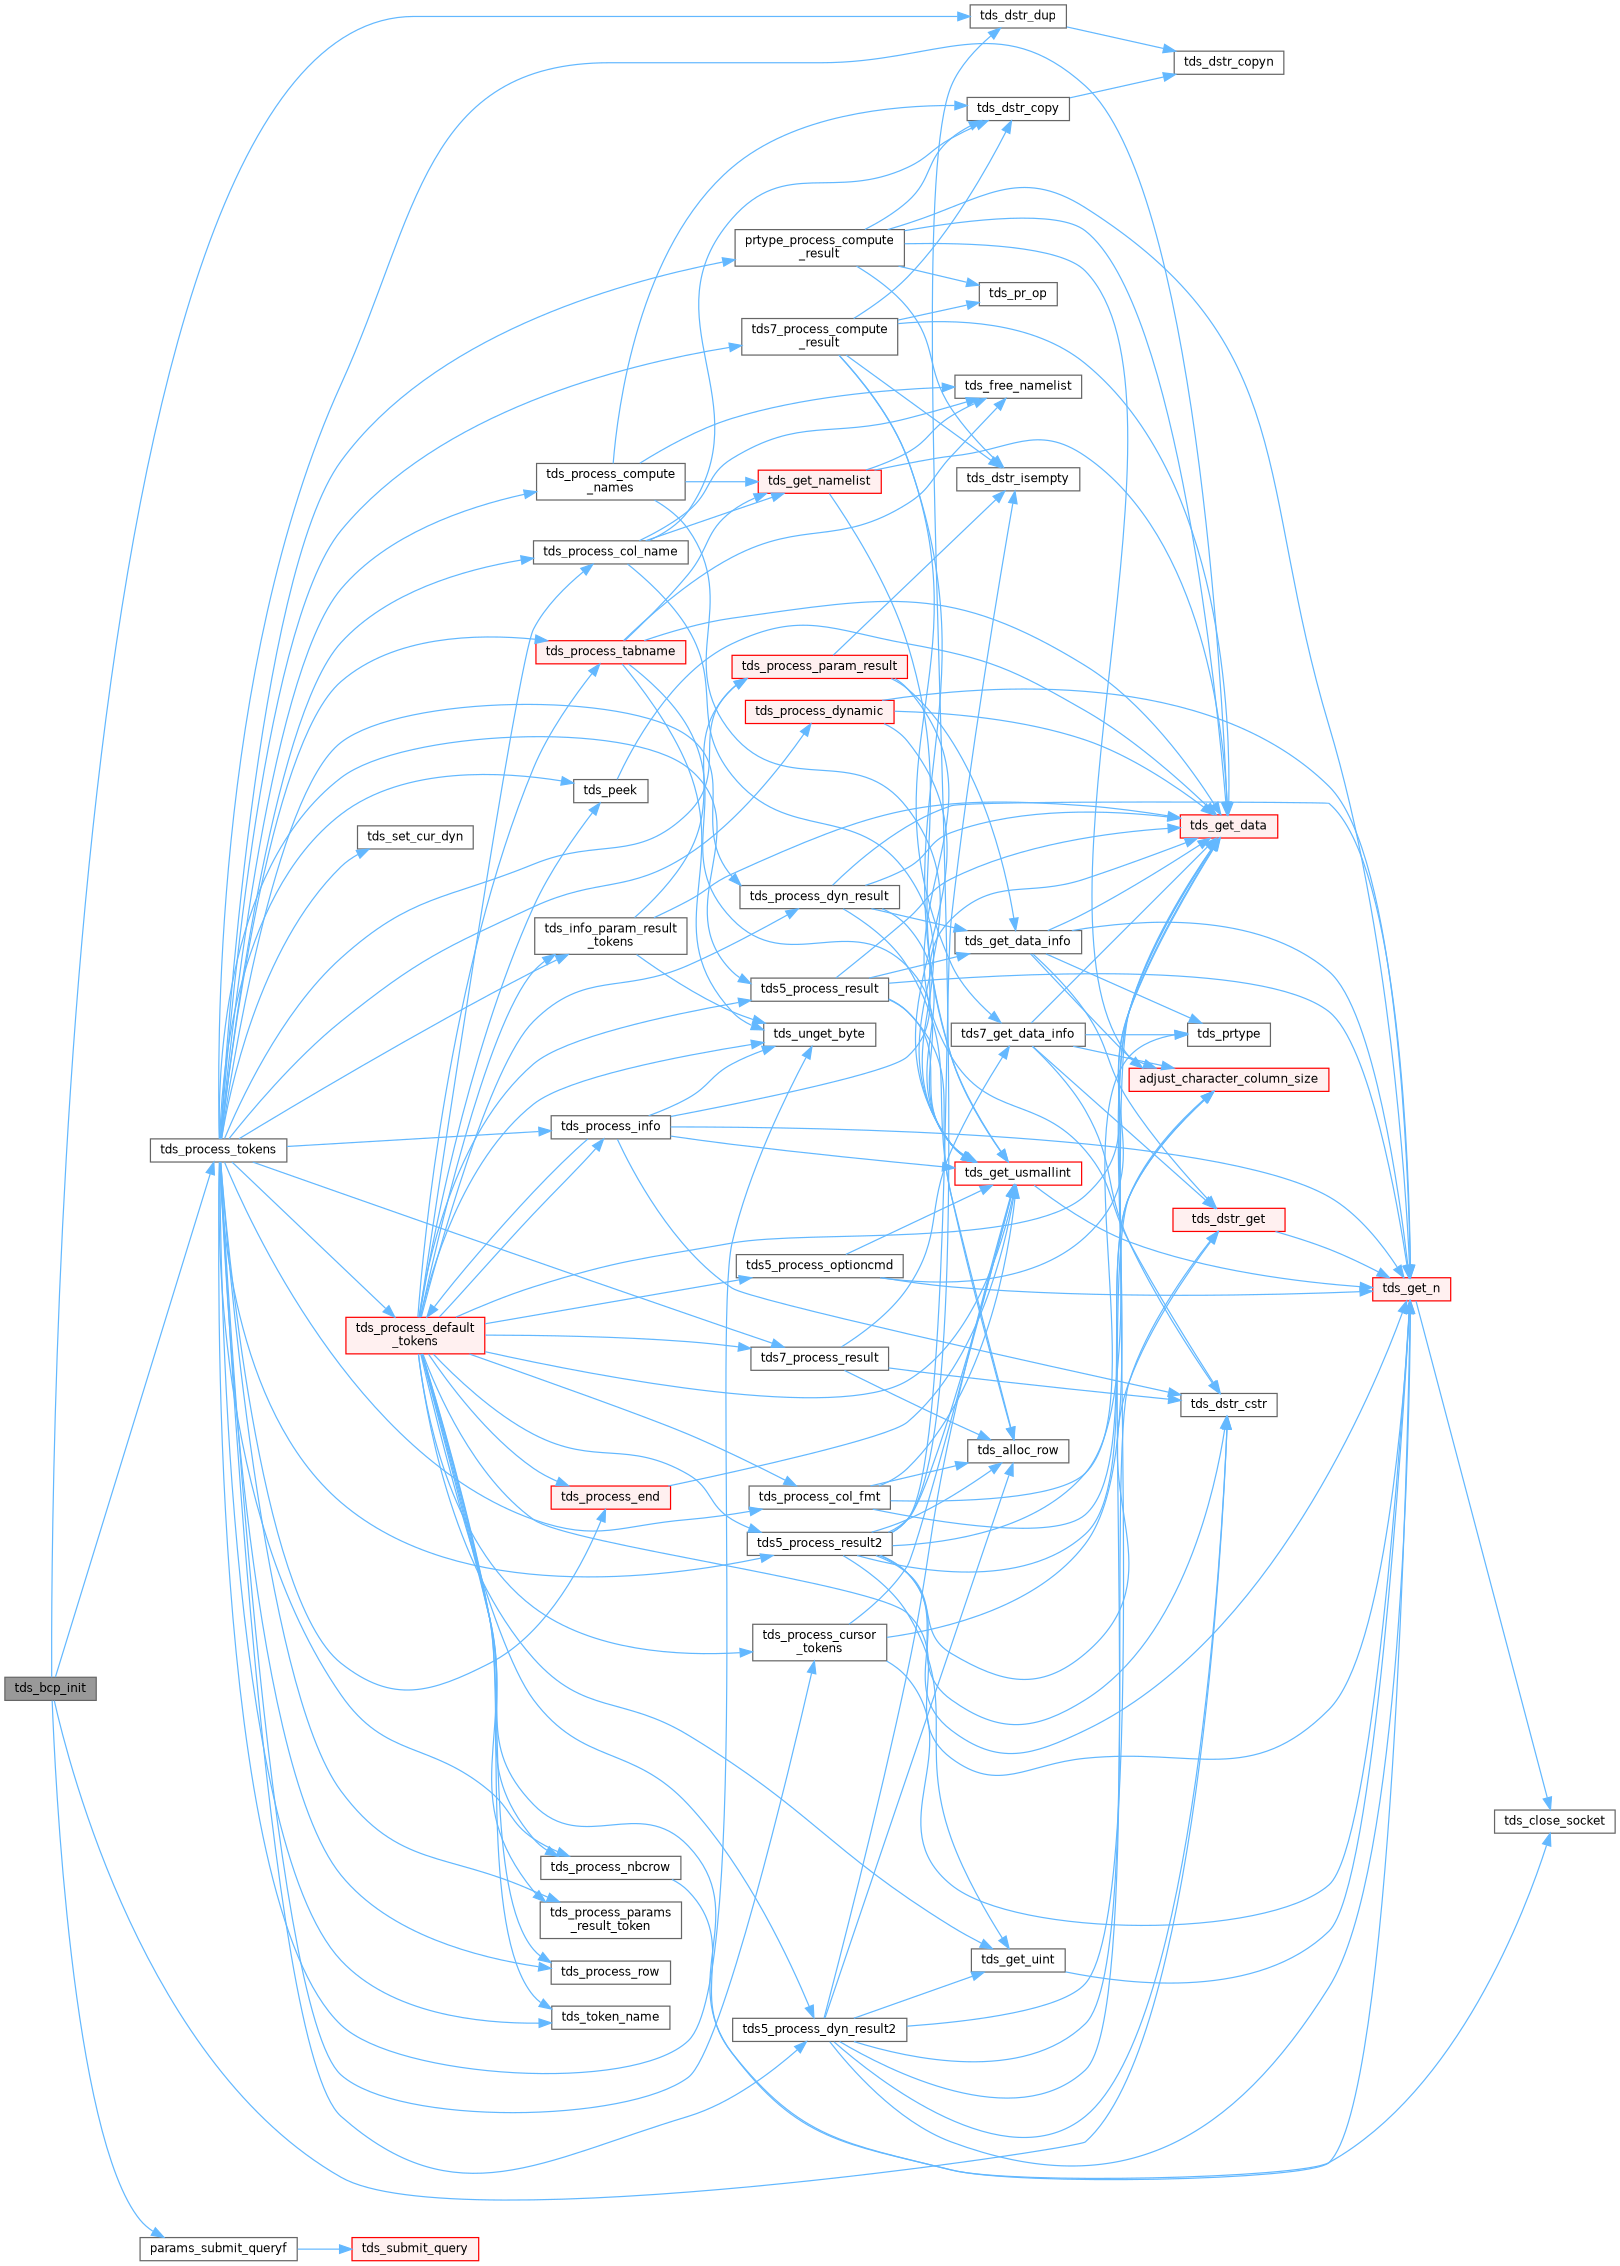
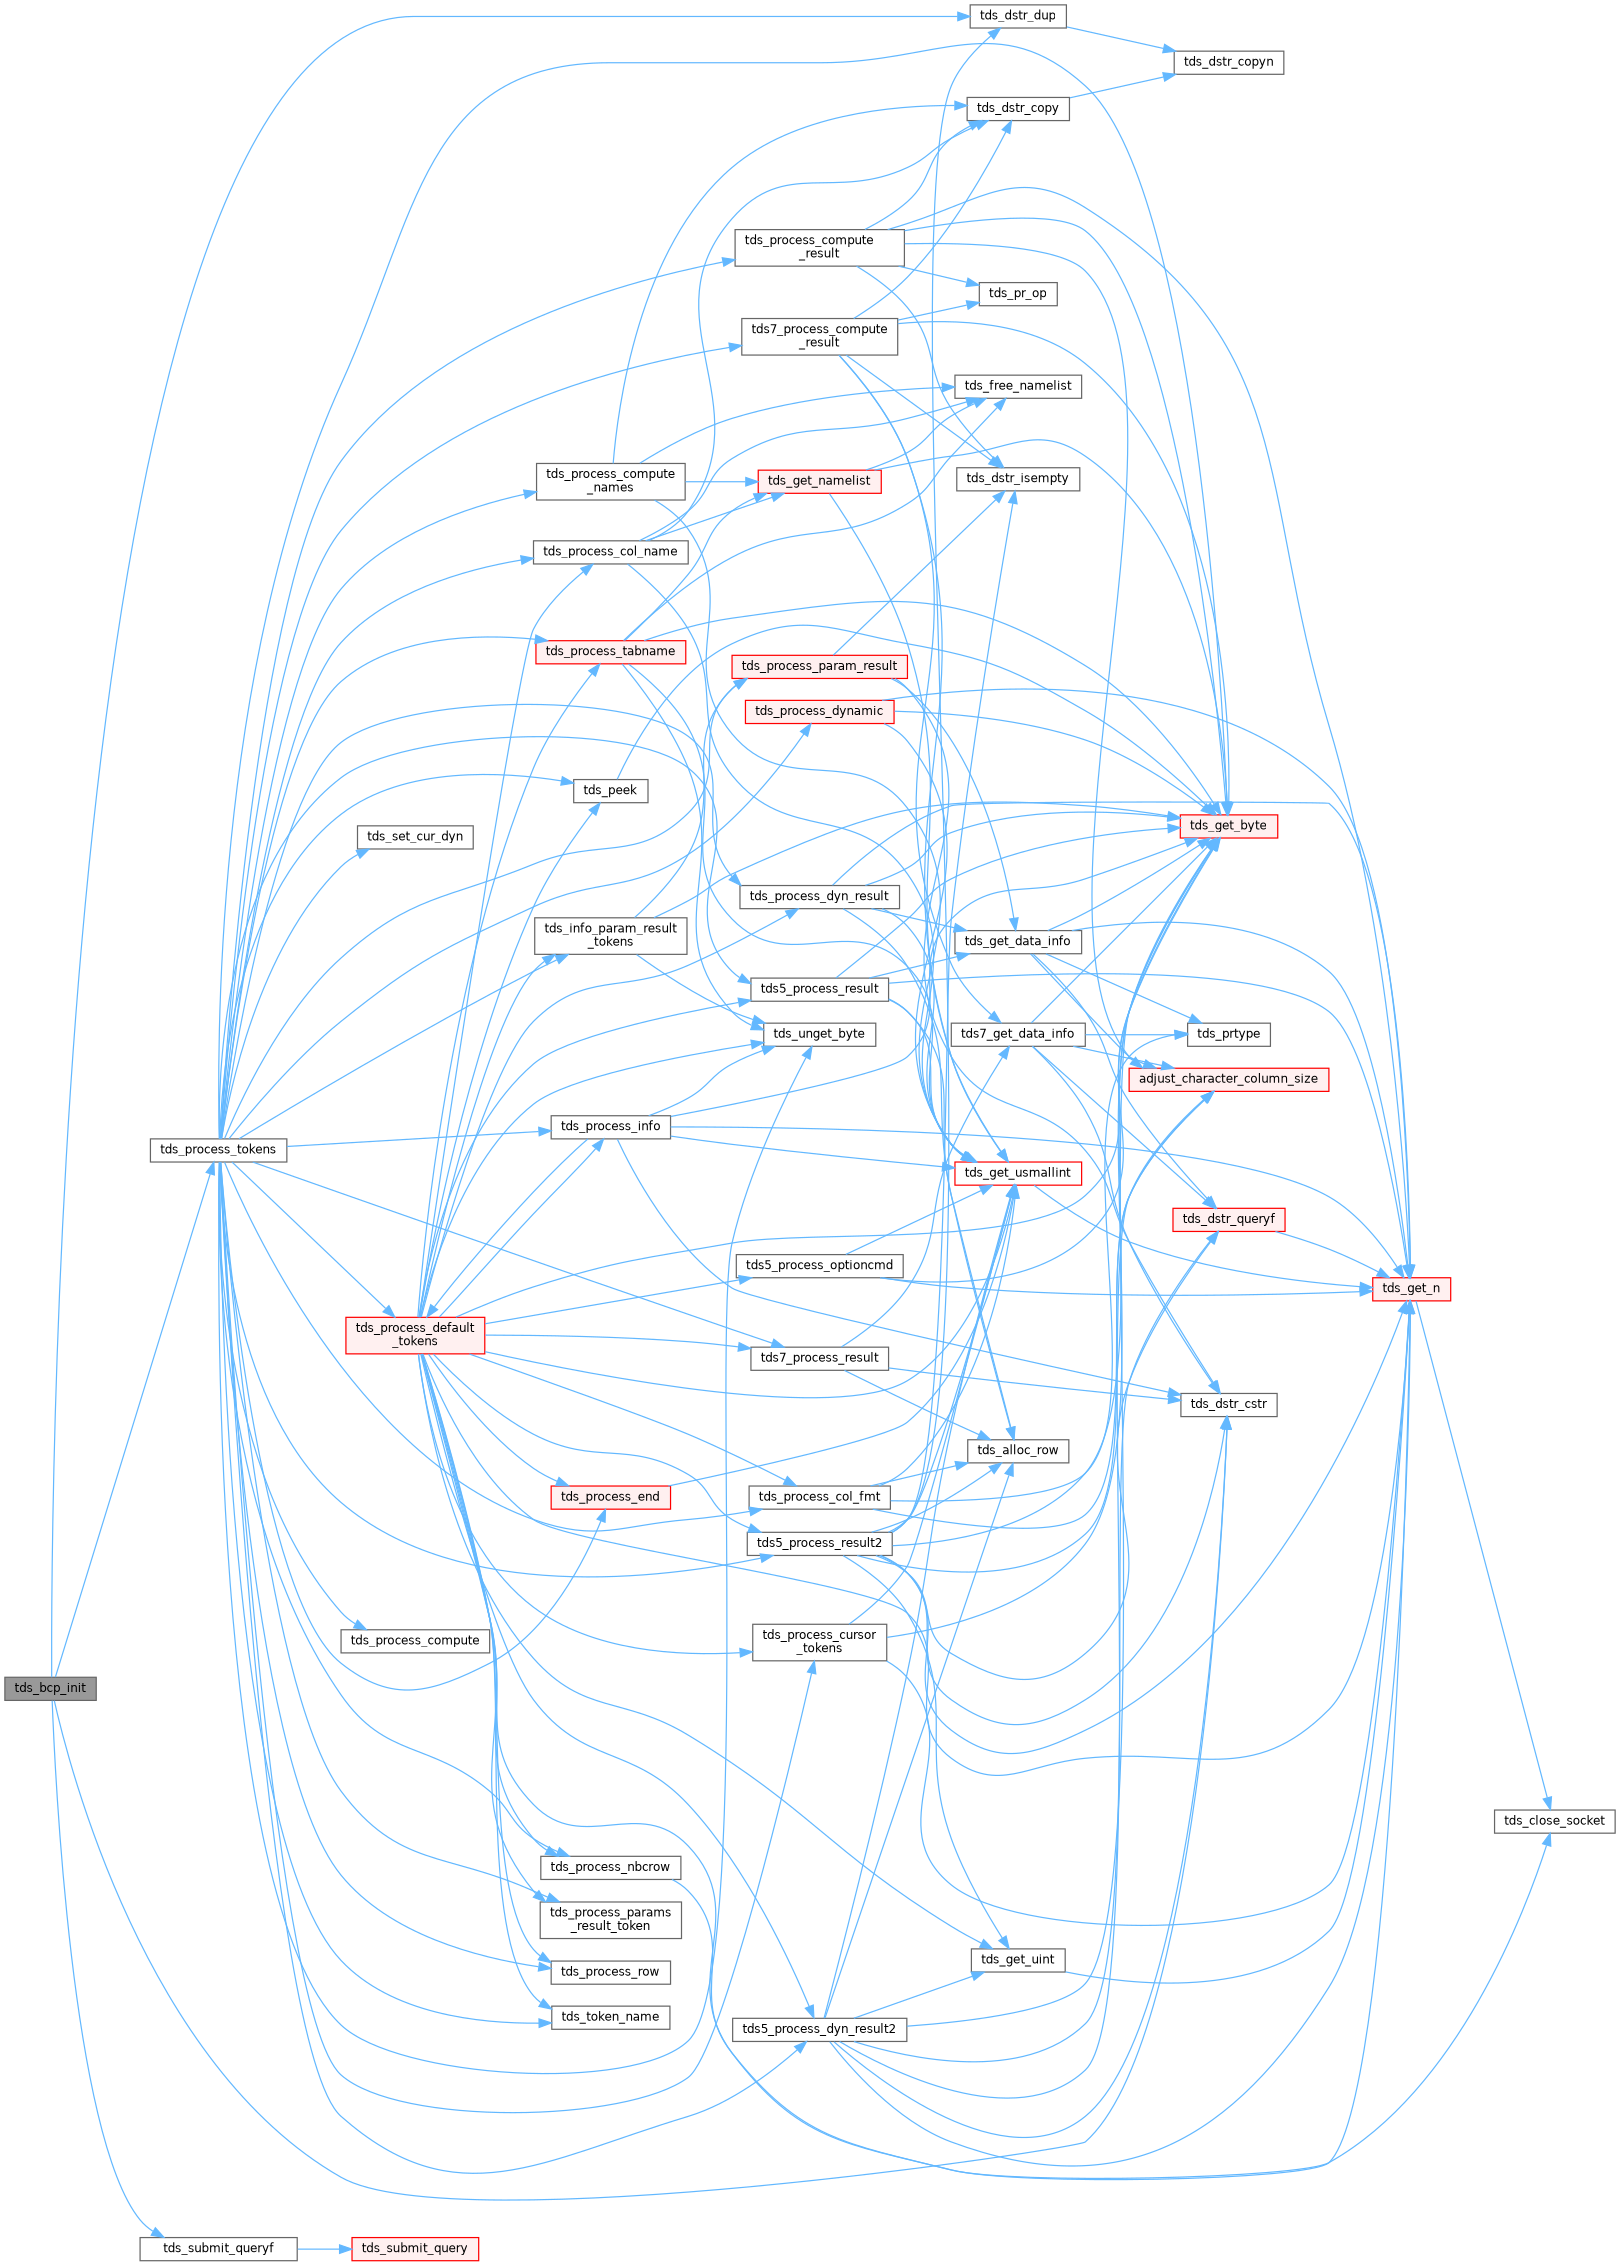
node "prtype_process_compute _result": label "prtype_process_compute _result" -> "tds_process_compute _result"
node "tds_get_data": label "tds_get_data" -> "tds_get_byte"
node "tds_dstr_get": label "tds_dstr_get" -> "tds_dstr_queryf"
node "tds_process_compute": added
node "params_submit_queryf": label "params_submit_queryf" -> "tds_submit_queryf"
